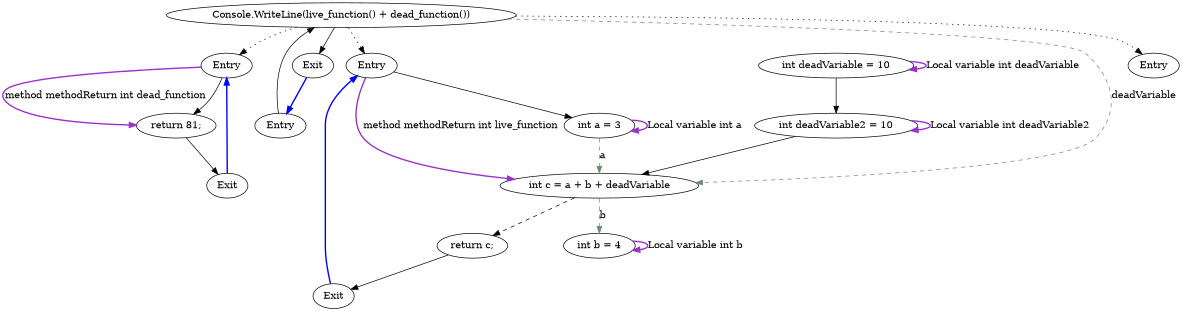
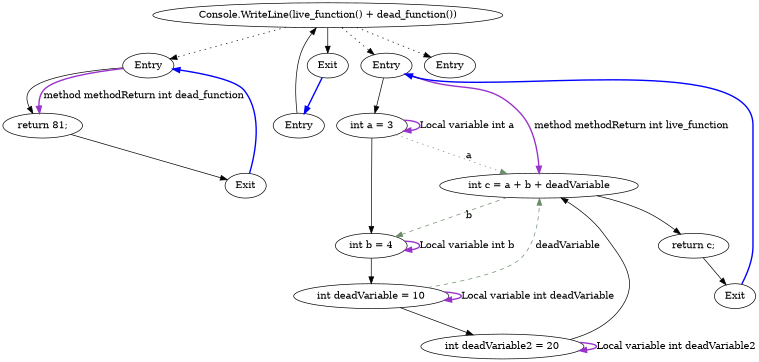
edge "Console.WriteLine(live_function() + dead_function())" -> "int c = a + b + deadVariable": now "int deadVariable = 10" -> "int c = a + b + deadVariable"
node "int deadVariable2 = 10": label "int deadVariable2 = 10" -> "int deadVariable2 = 20"
edge "int a = 3" -> "int c = a + b + deadVariable": style dashed -> dotted
edge "int a = 3" -> "int b = 4": added
edge "int c = a + b + deadVariable" -> "return c;": style dashed -> solid
edge "int b = 4" -> "int deadVariable = 10": added
